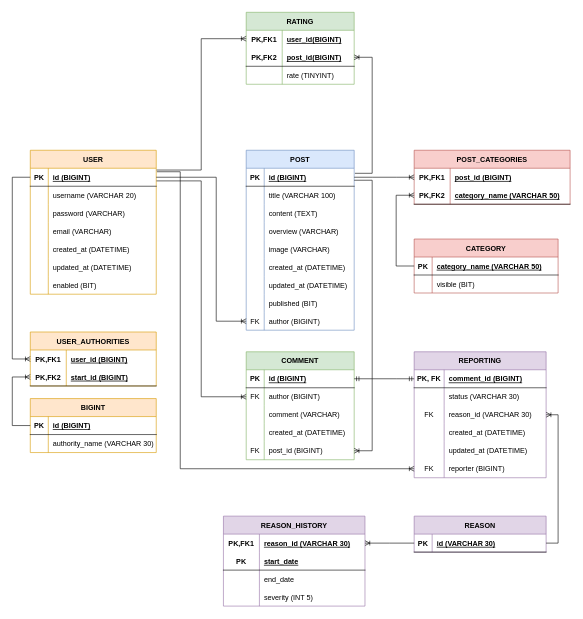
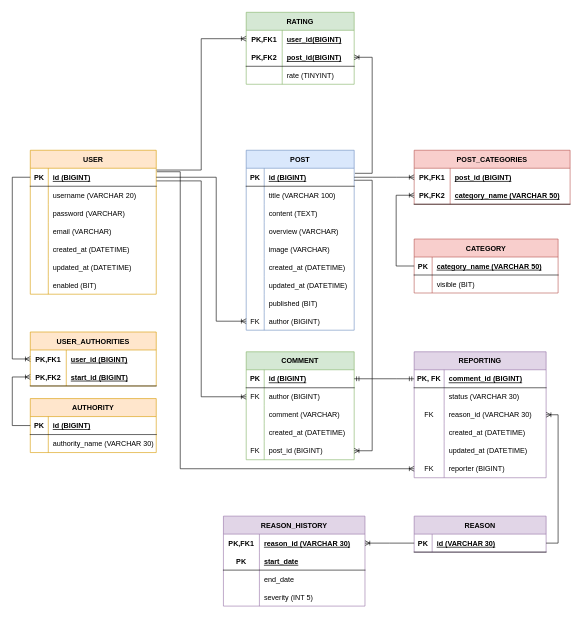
node "BIGINT": label "BIGINT" -> "AUTHORITY"
